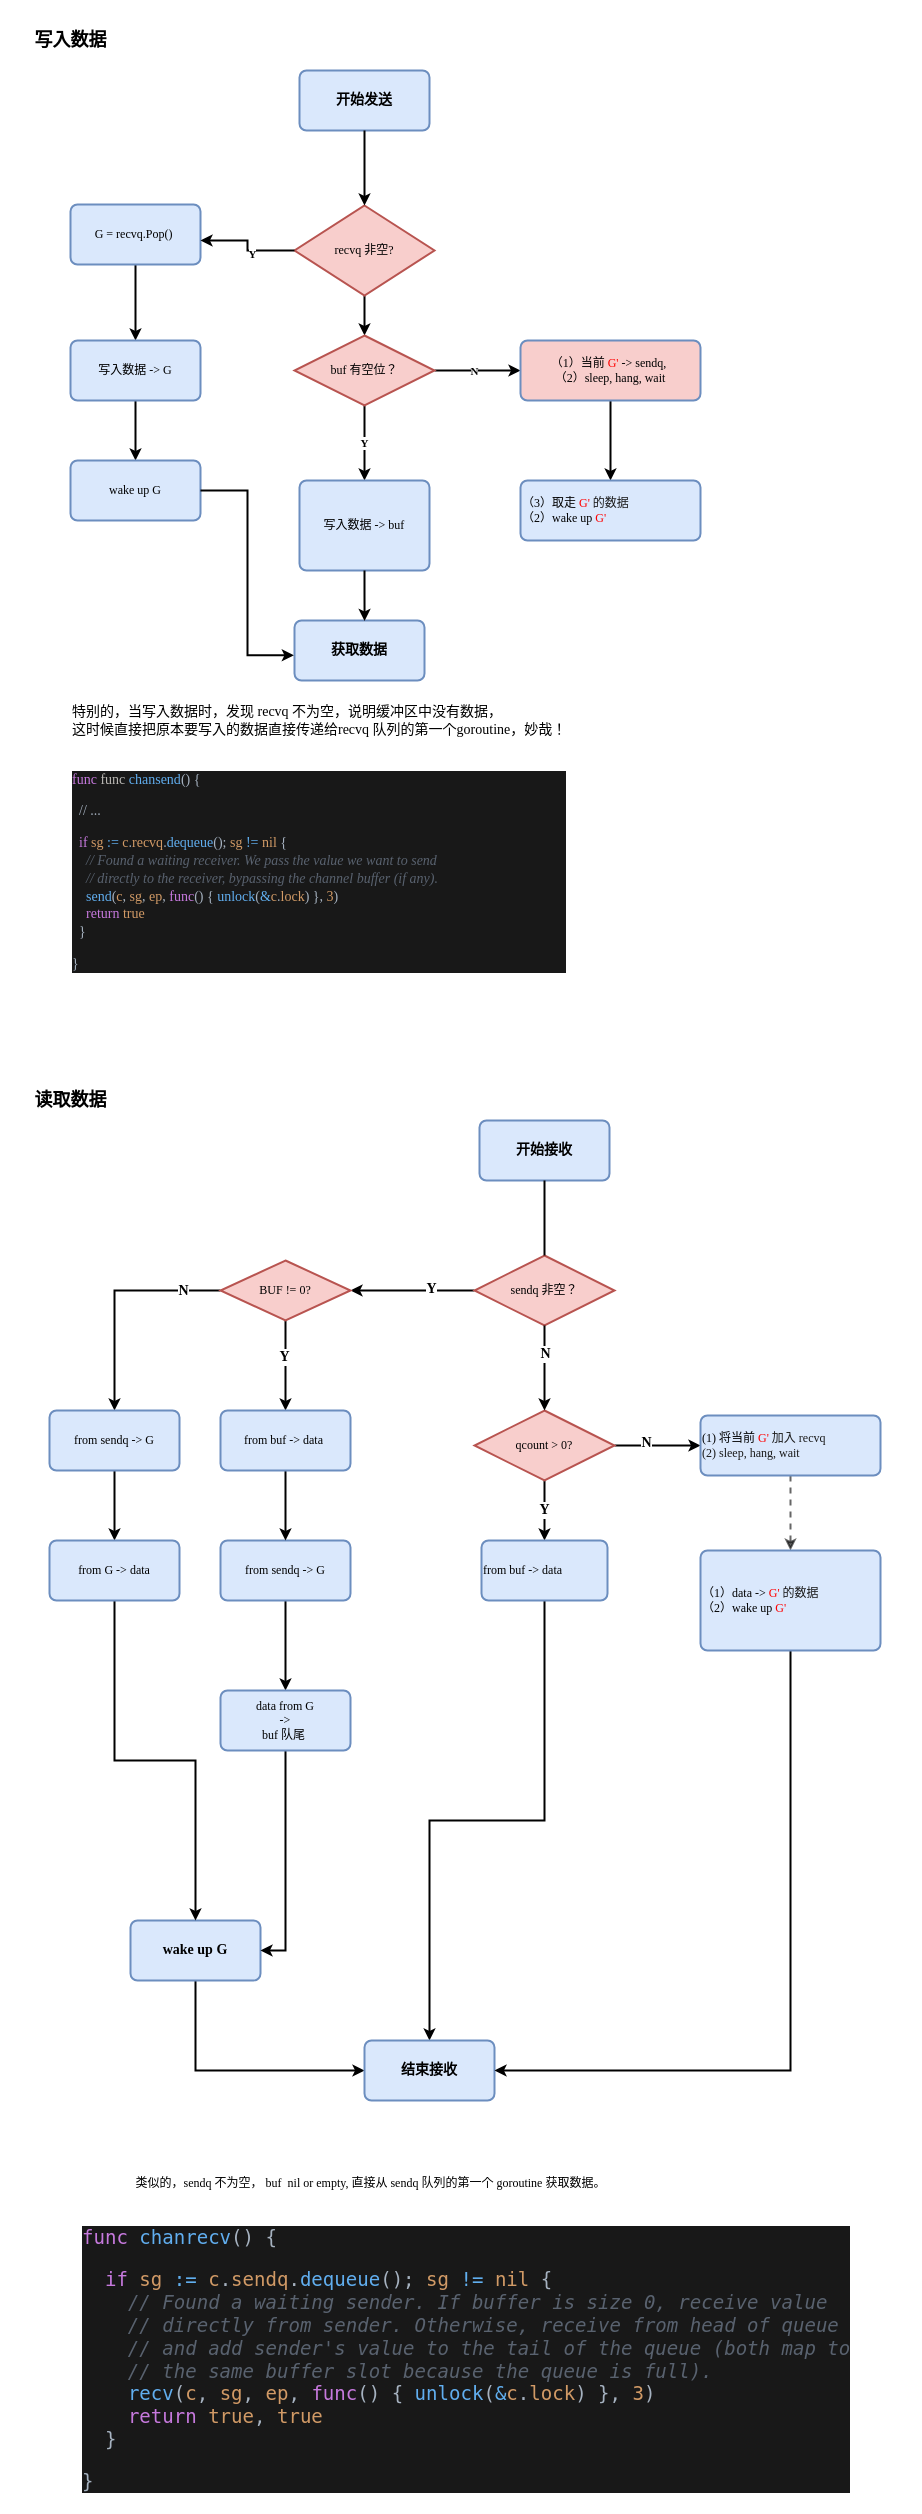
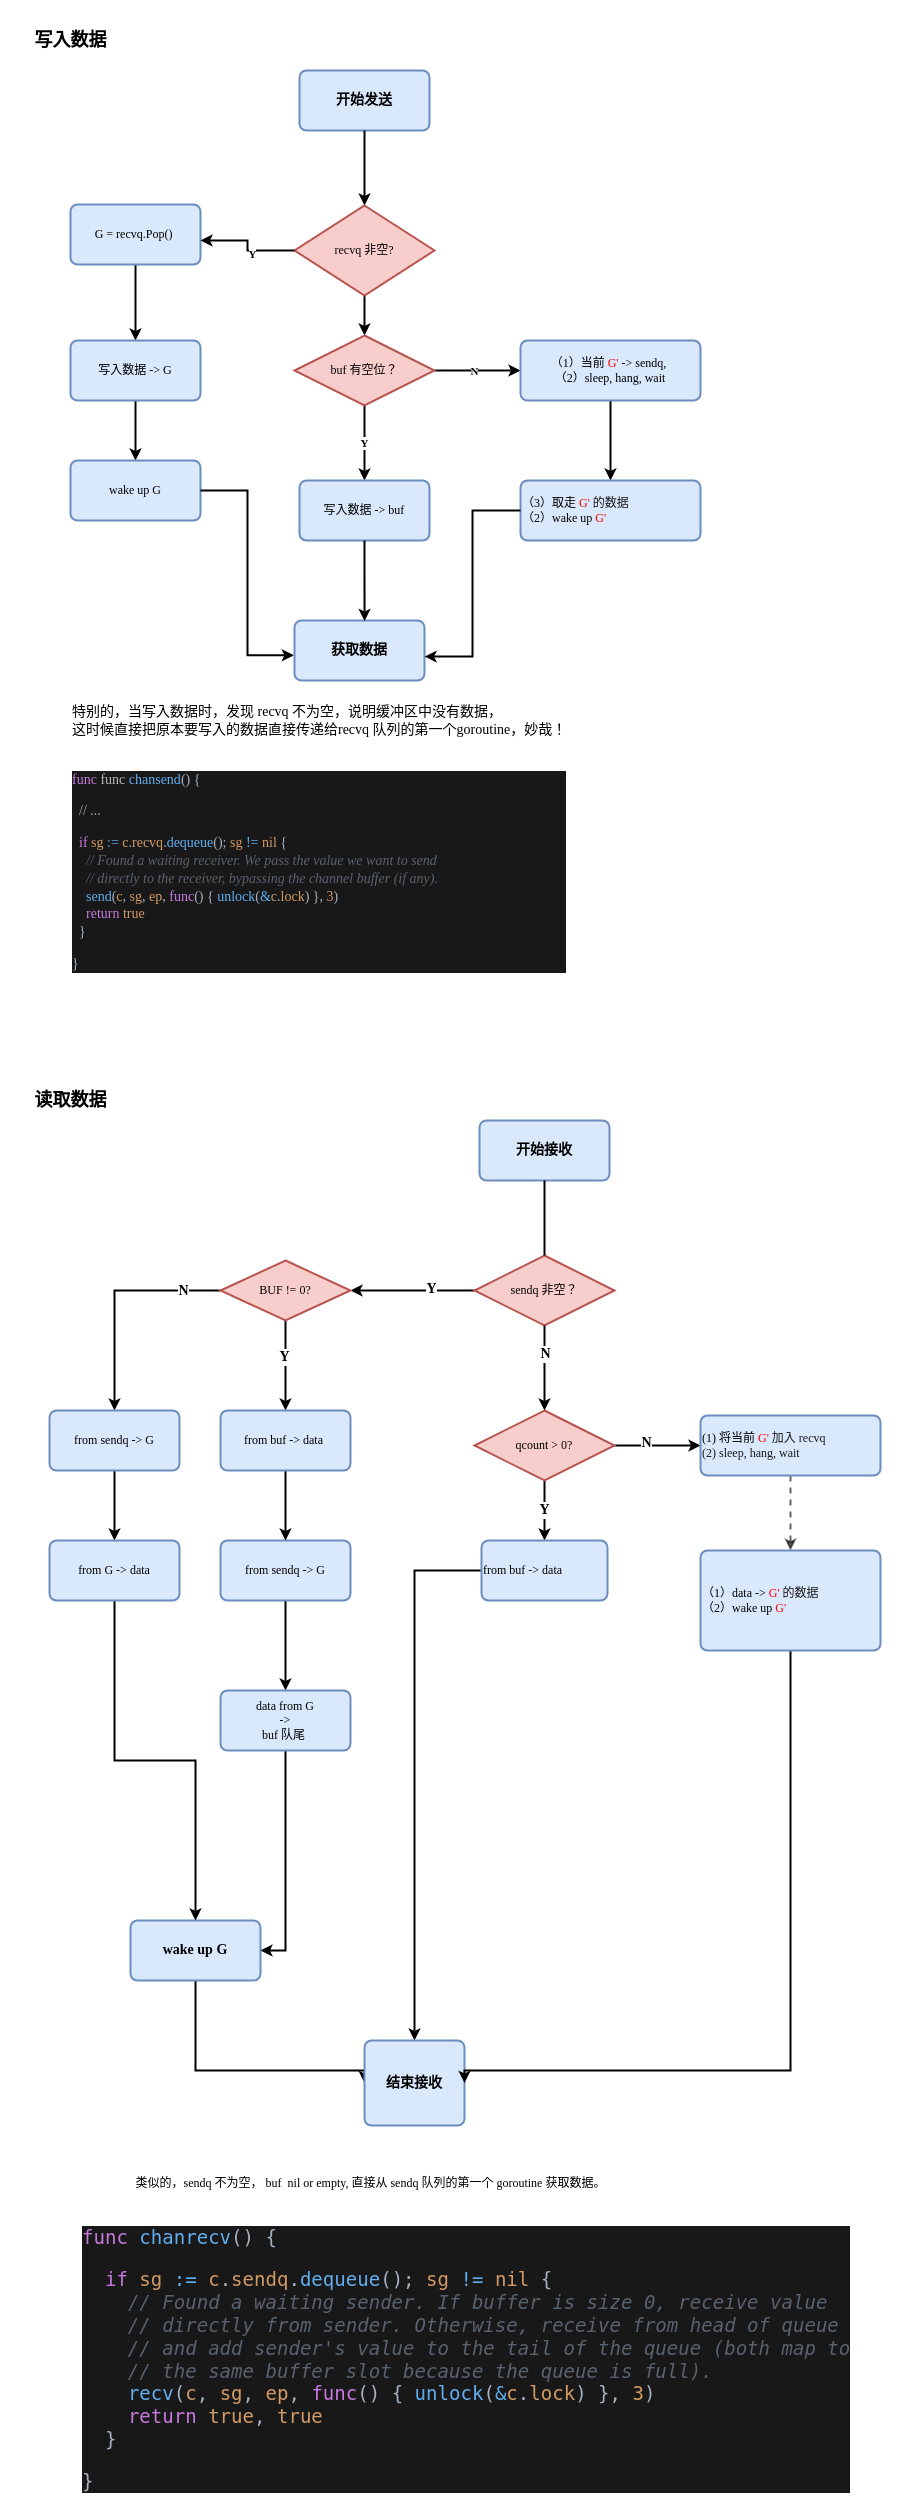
node "（1）当前 G' -> sendq, （2）sleep, hang, wait": fillcolor #f8cecc -> #dae8fc
node "写入数据 -> buf": size 130x90 -> 130x60
edge "（3）取走 G' 的数据 （2）wake up G'" -> "获取数据": added
node "结束接收": size 130x60 -> 100x85
